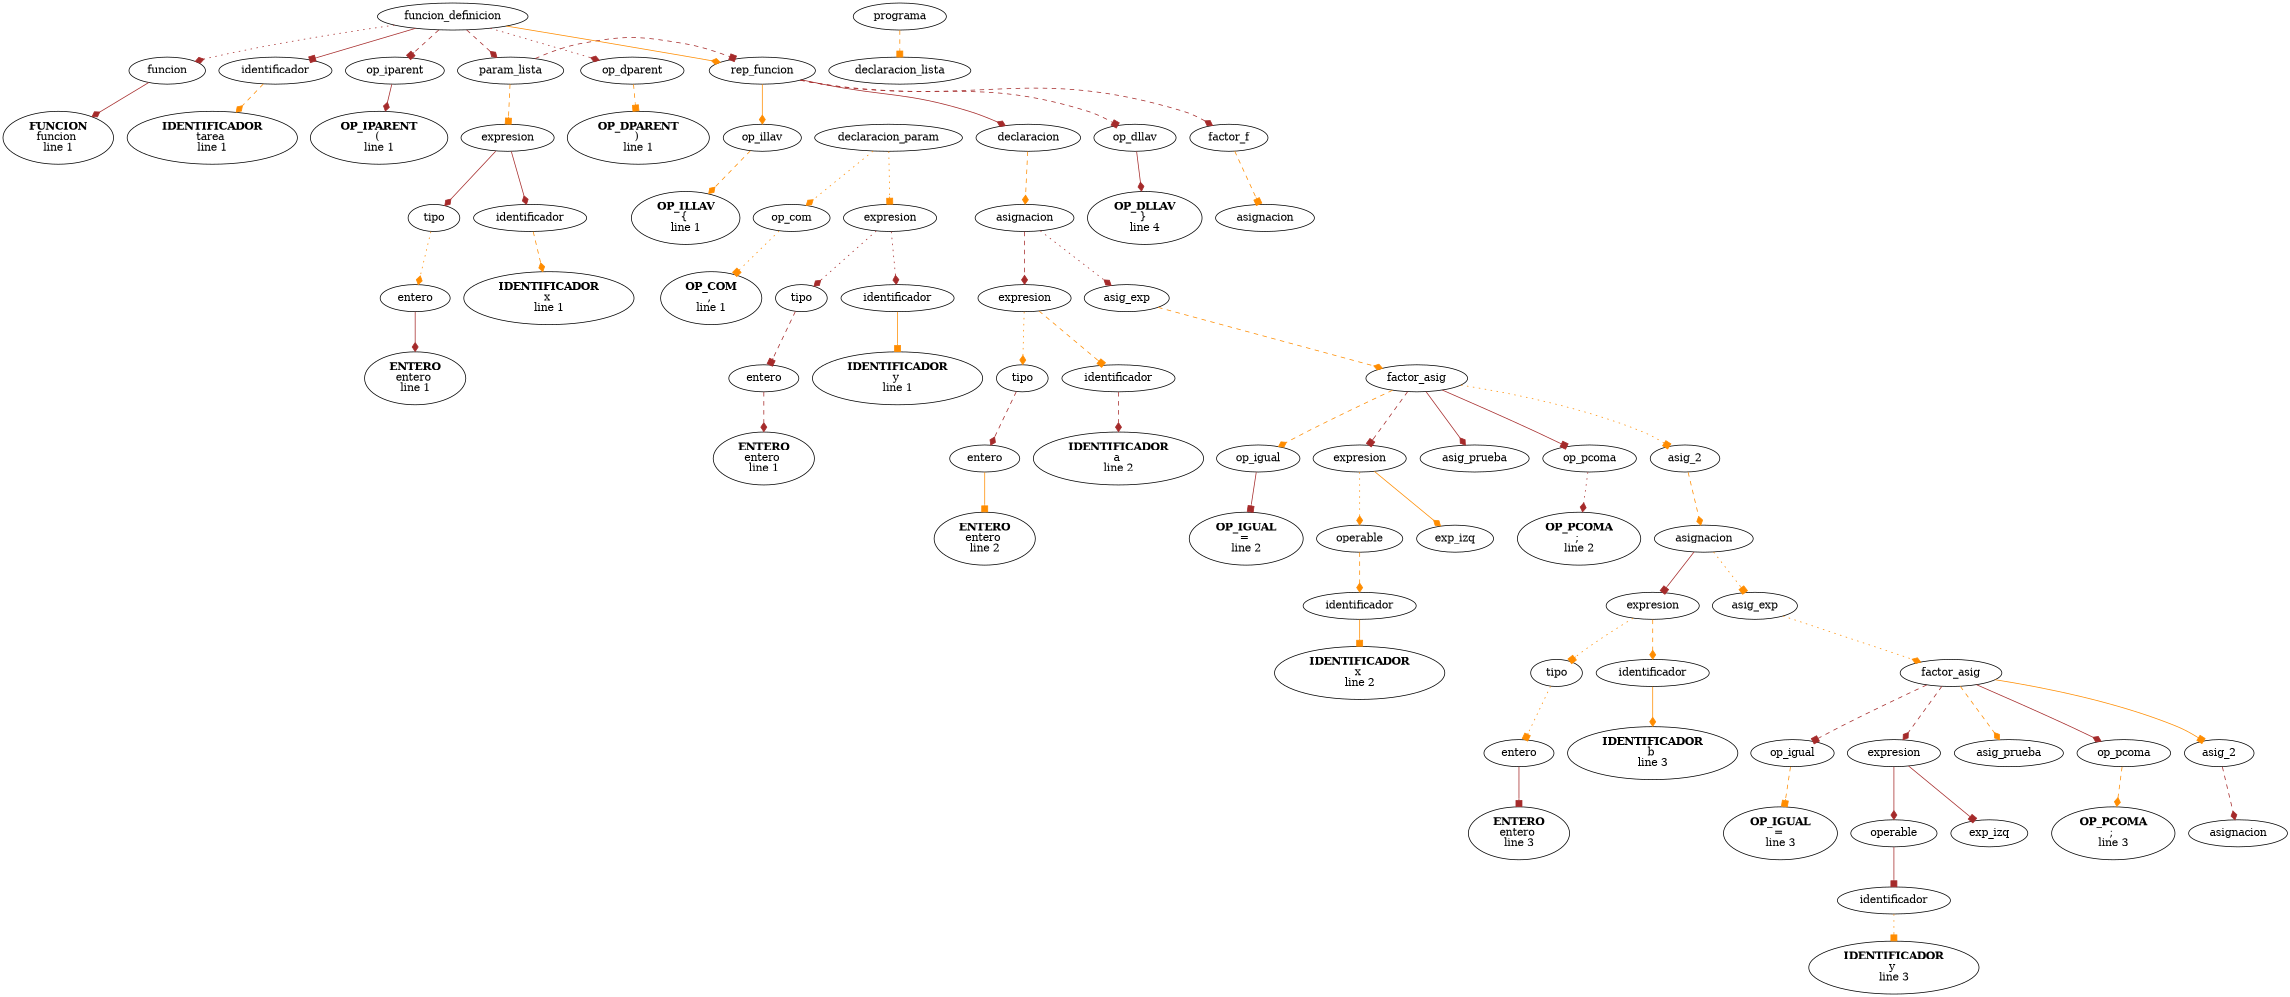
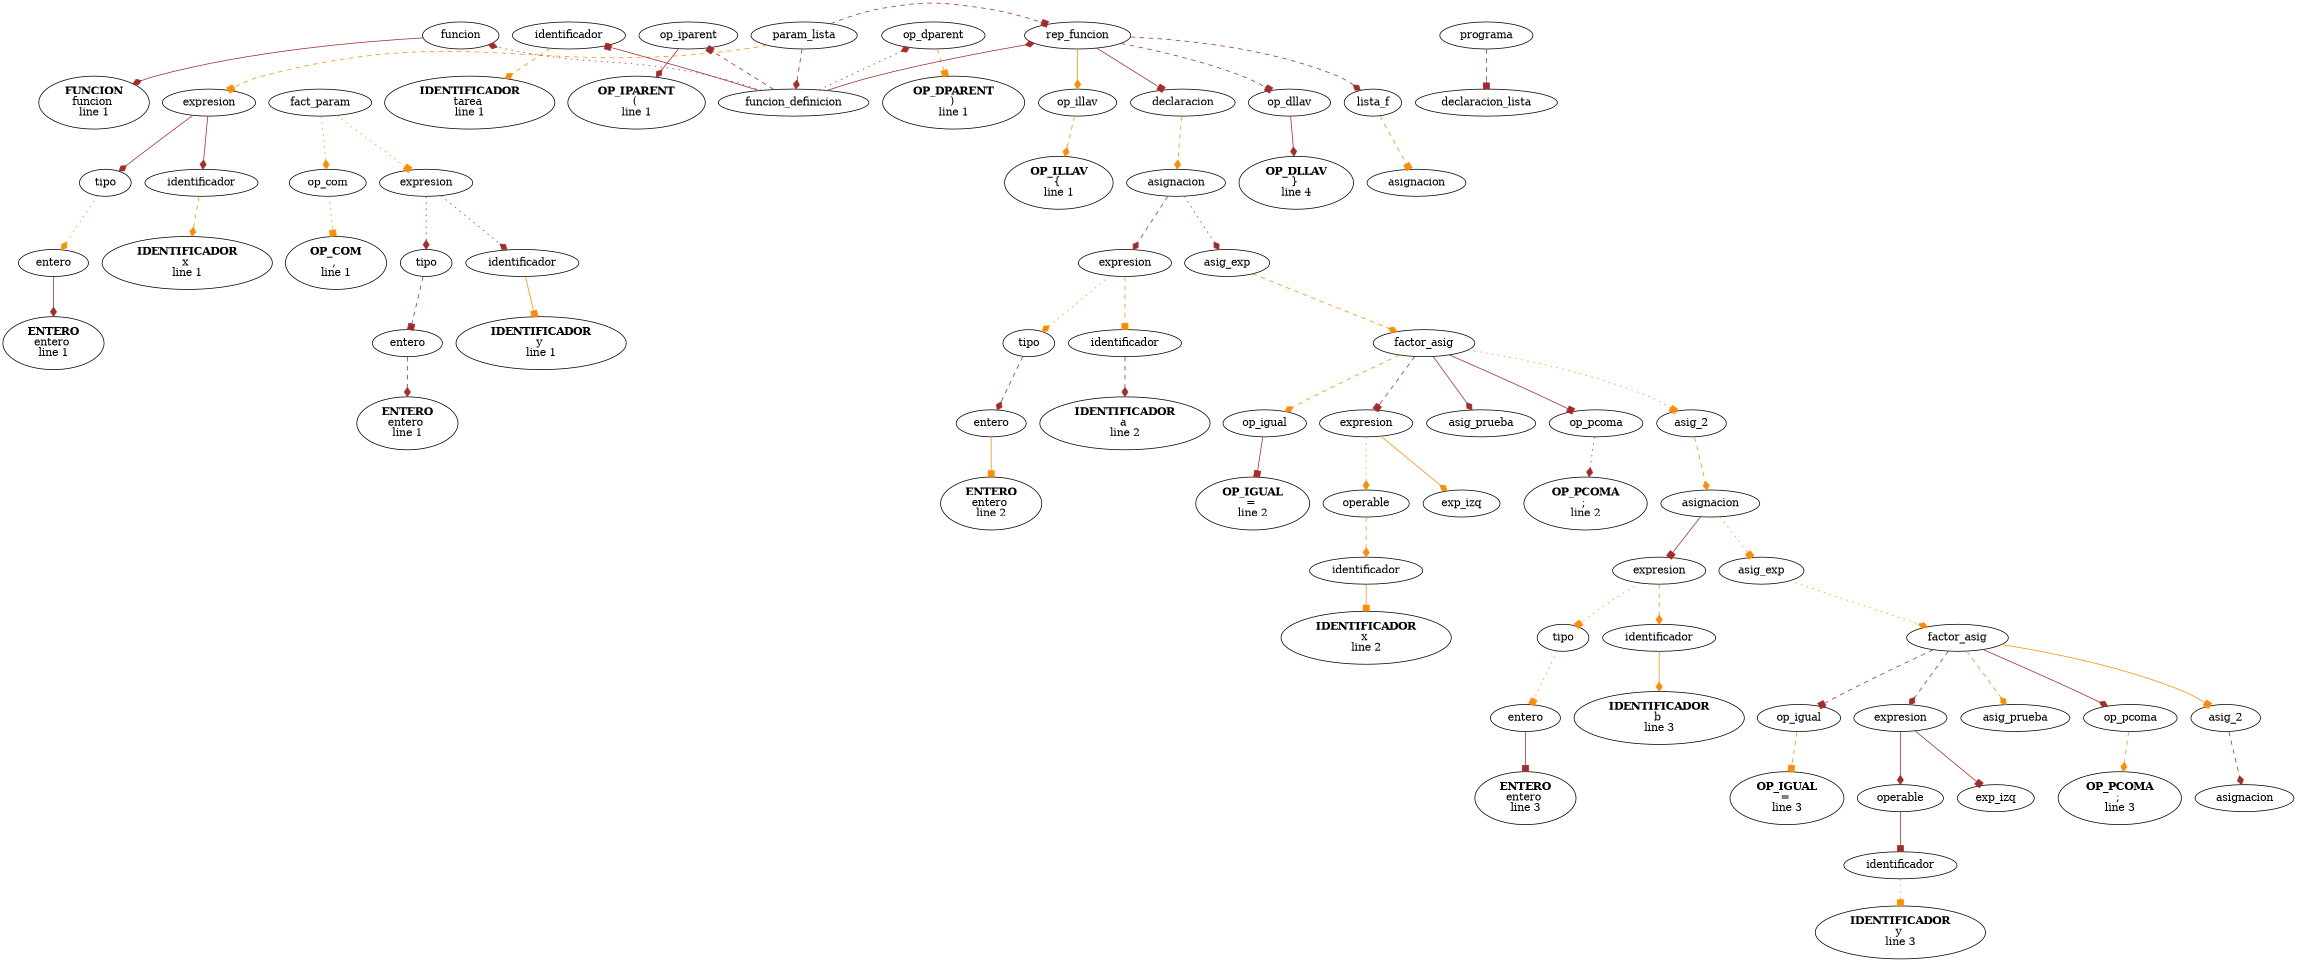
edge "programa" -> "declaracion_lista": color darkorange -> brown
edge "funcion_definicion" -> "param_lista": reversed
edge "funcion_definicion" -> "rep_funcion": color darkorange -> brown
edge "rep_funcion" -> "declaracion": arrowhead diamond -> box
node "declaracion_param": label "declaracion_param" -> "fact_param"
node "factor_f": label "factor_f" -> "lista_f"
